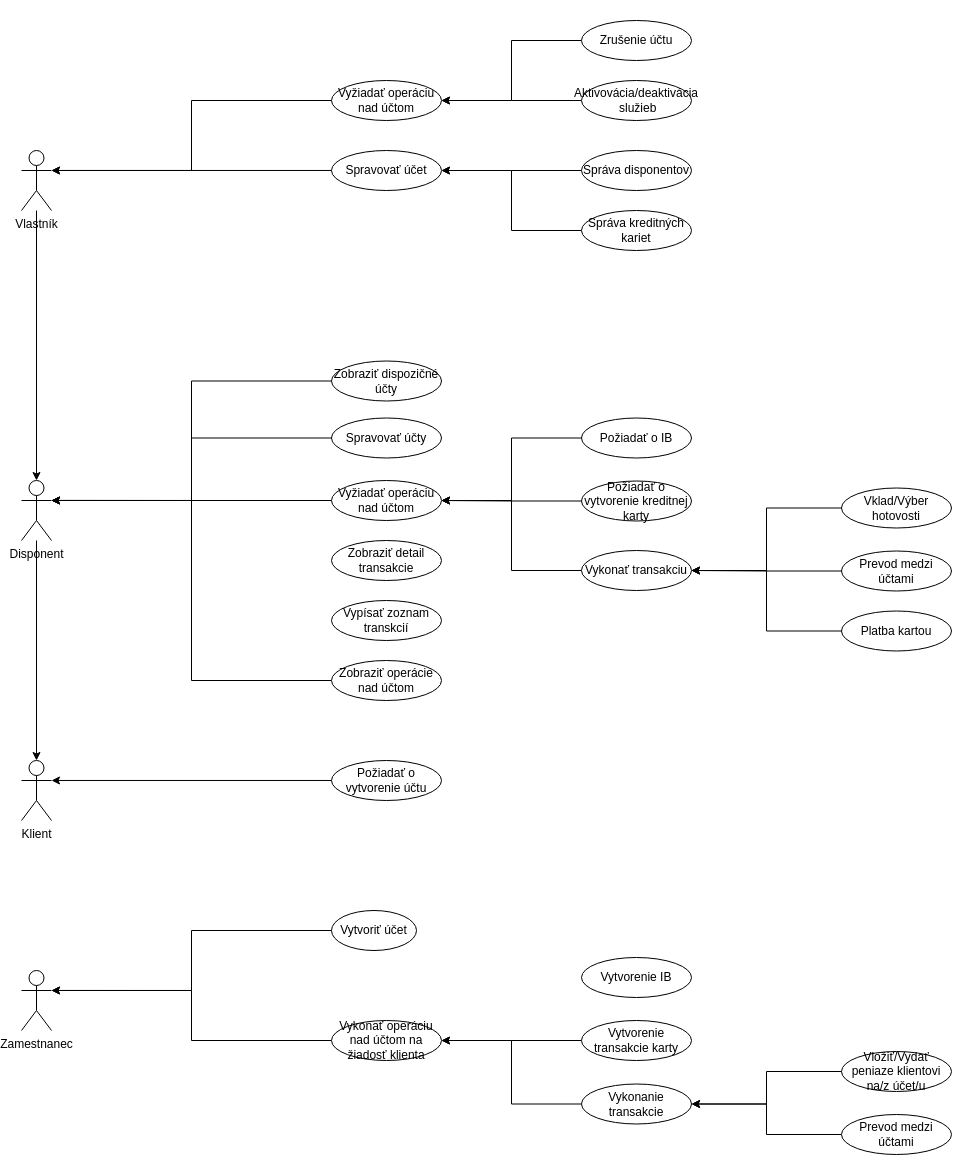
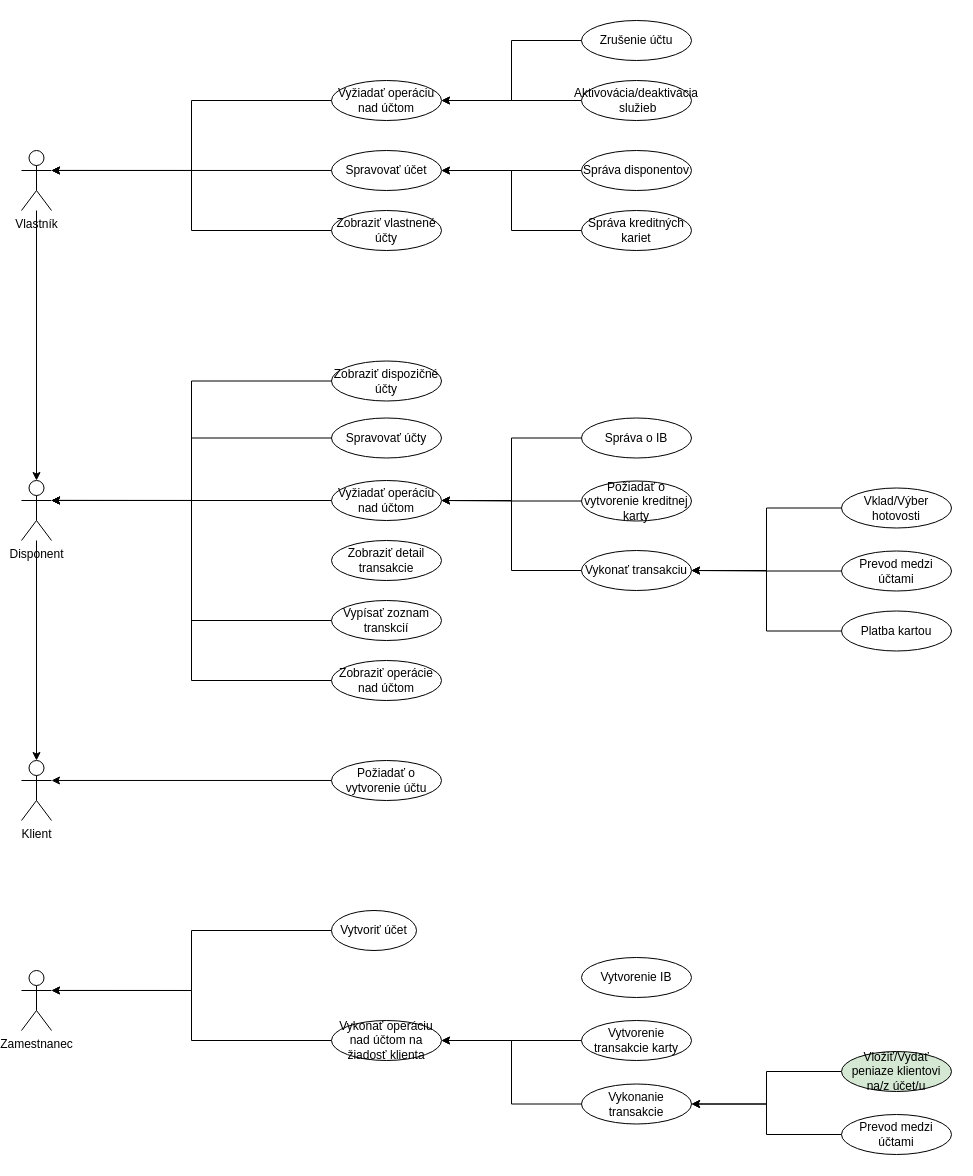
edge "Zobraziť vlastnené účty" -> "Vlastník": added
node "Zobraziť vlastnené účty": added
node "Požiadať o IB": label "Požiadať o IB" -> "Správa o IB"
edge "Vypísať zoznam transkcií" -> "Disponent": added
node "Vložiť/Vydať peniaze klientovi na/z účet/u": fillcolor #ffffff -> #d5e8d4
